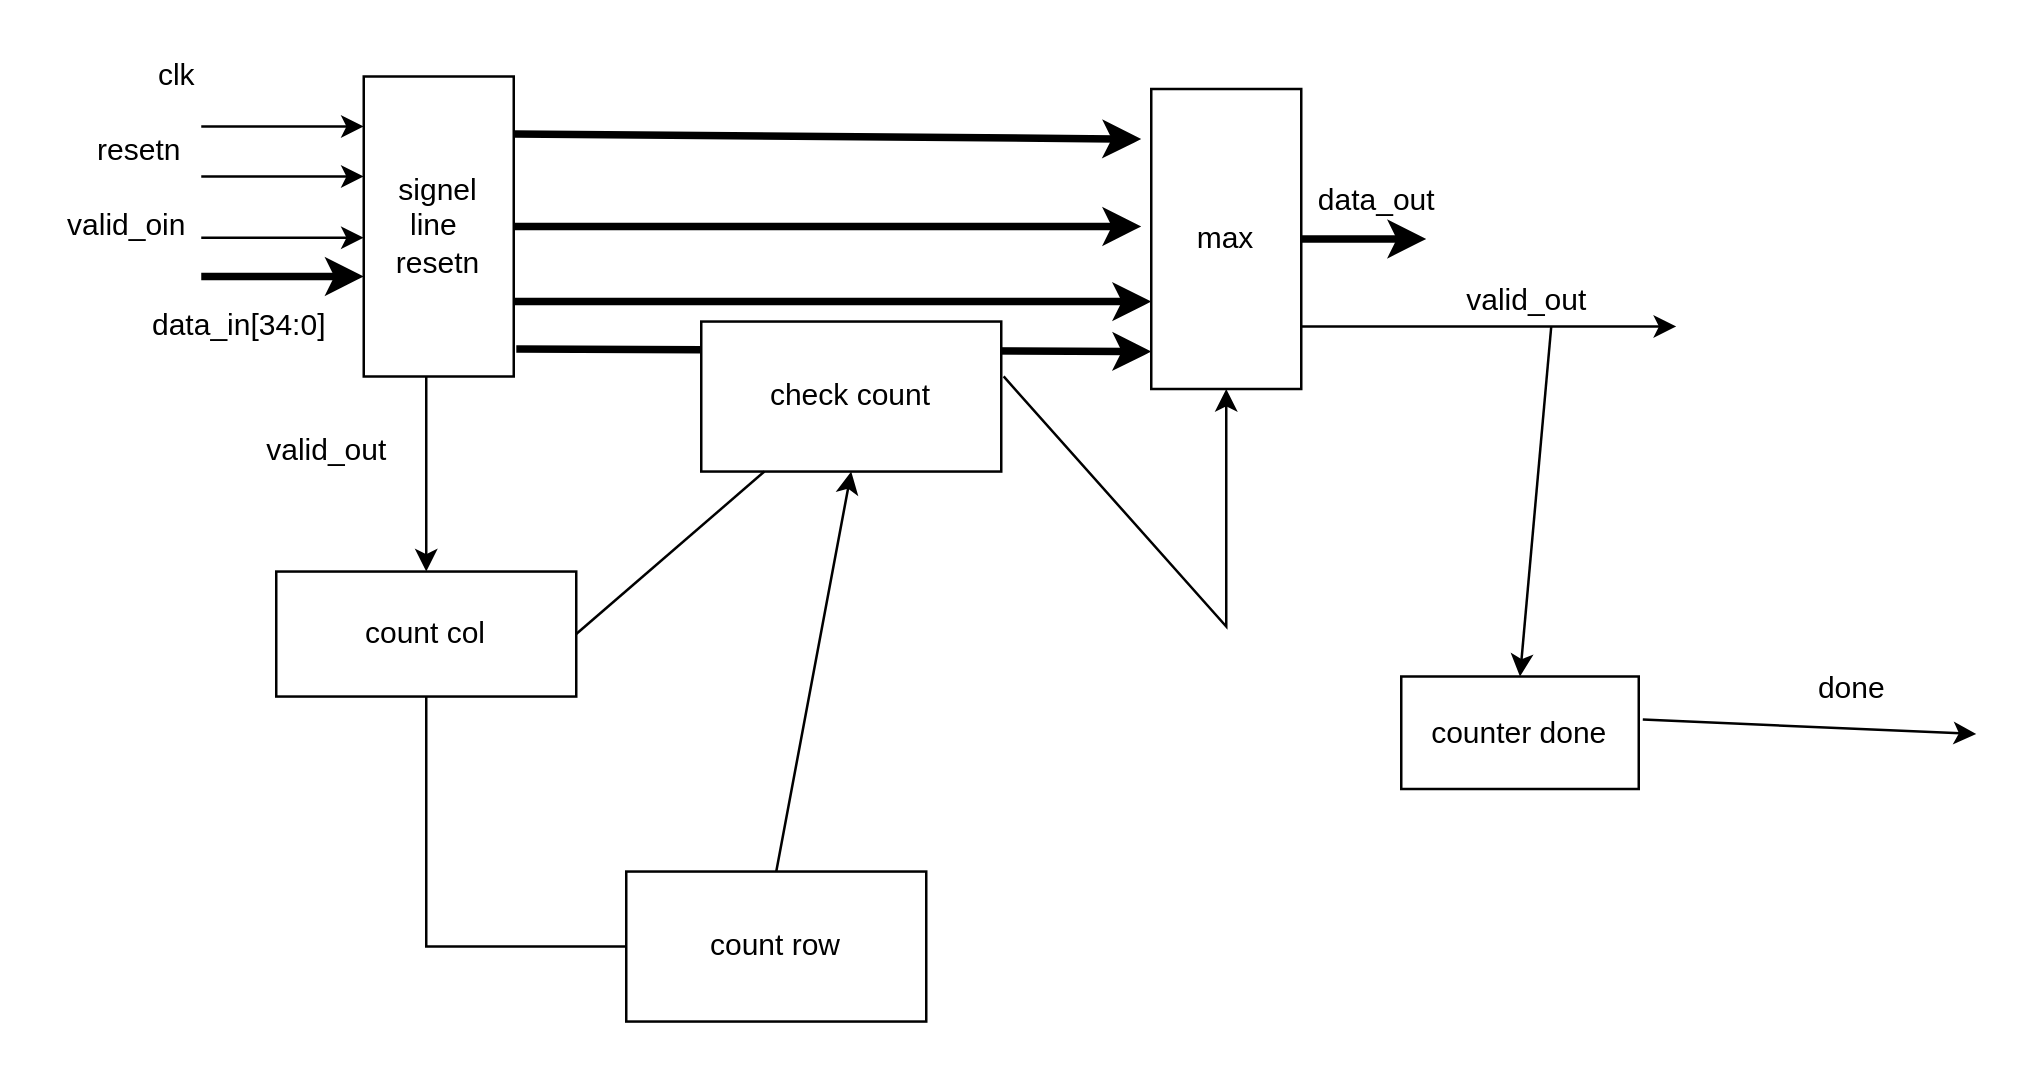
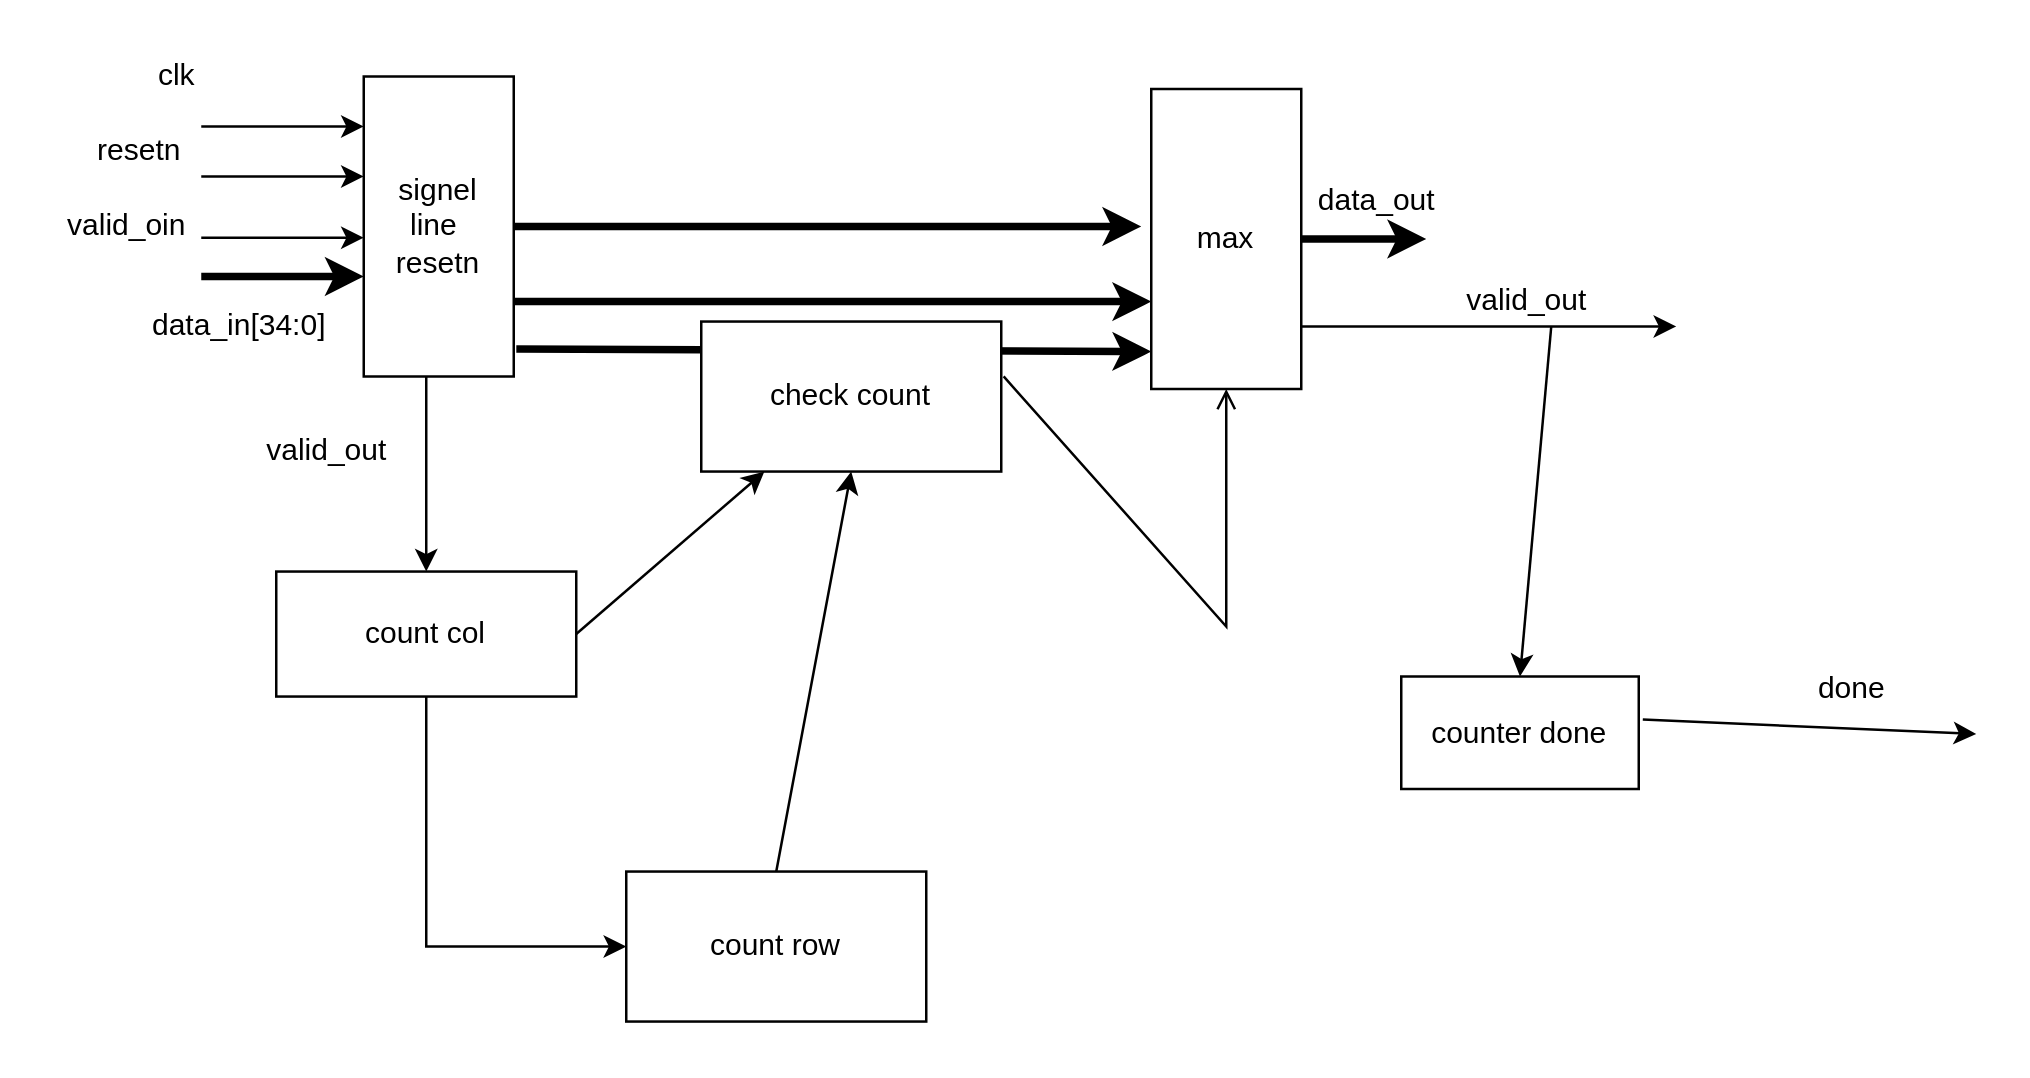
edge "signel line resetn" -> "max": removed
edge "check count" -> "max": arrowhead classic -> open
edge "check count" -- "count col": arrowhead none -> classic
edge "count col" -- "count row": arrowhead none -> classic
